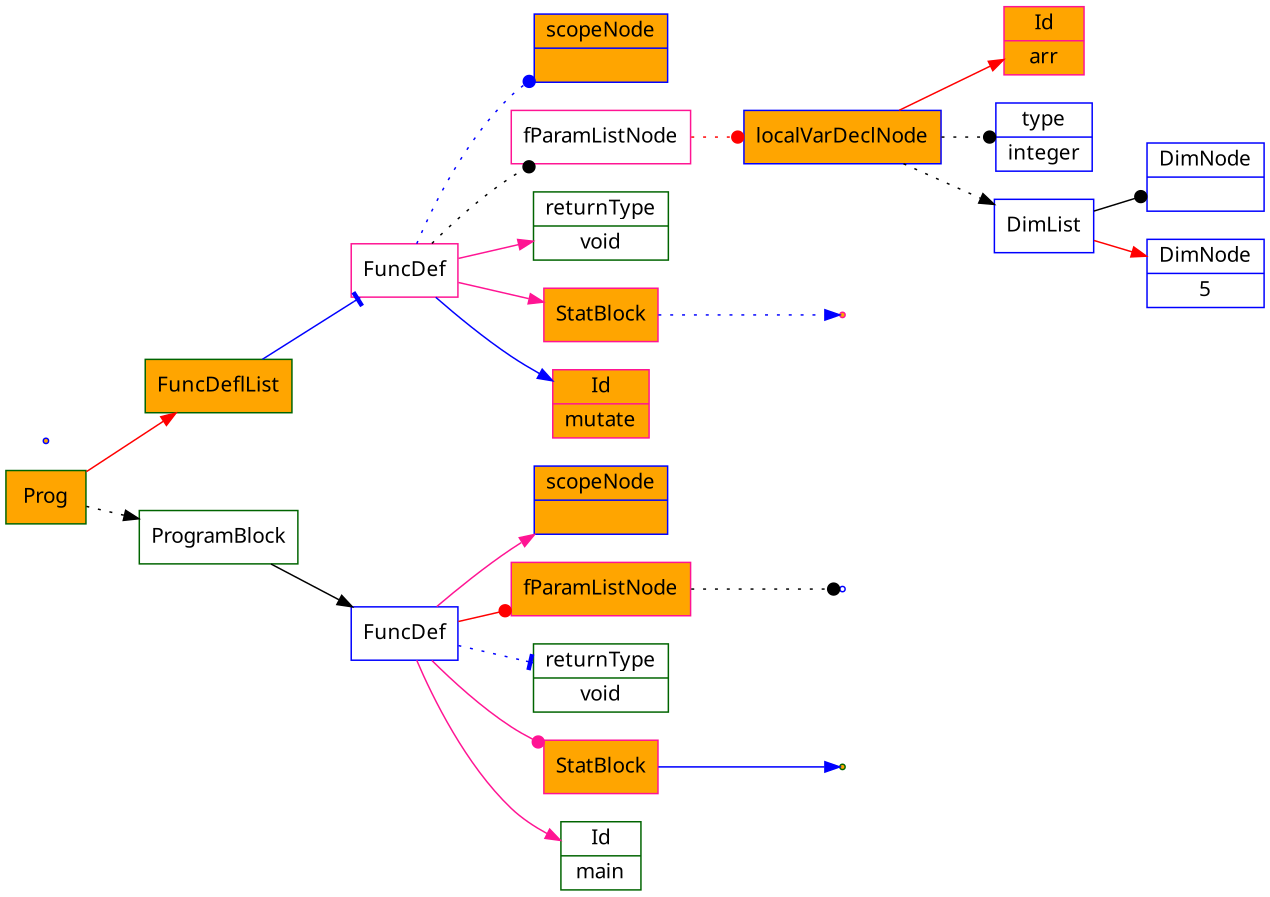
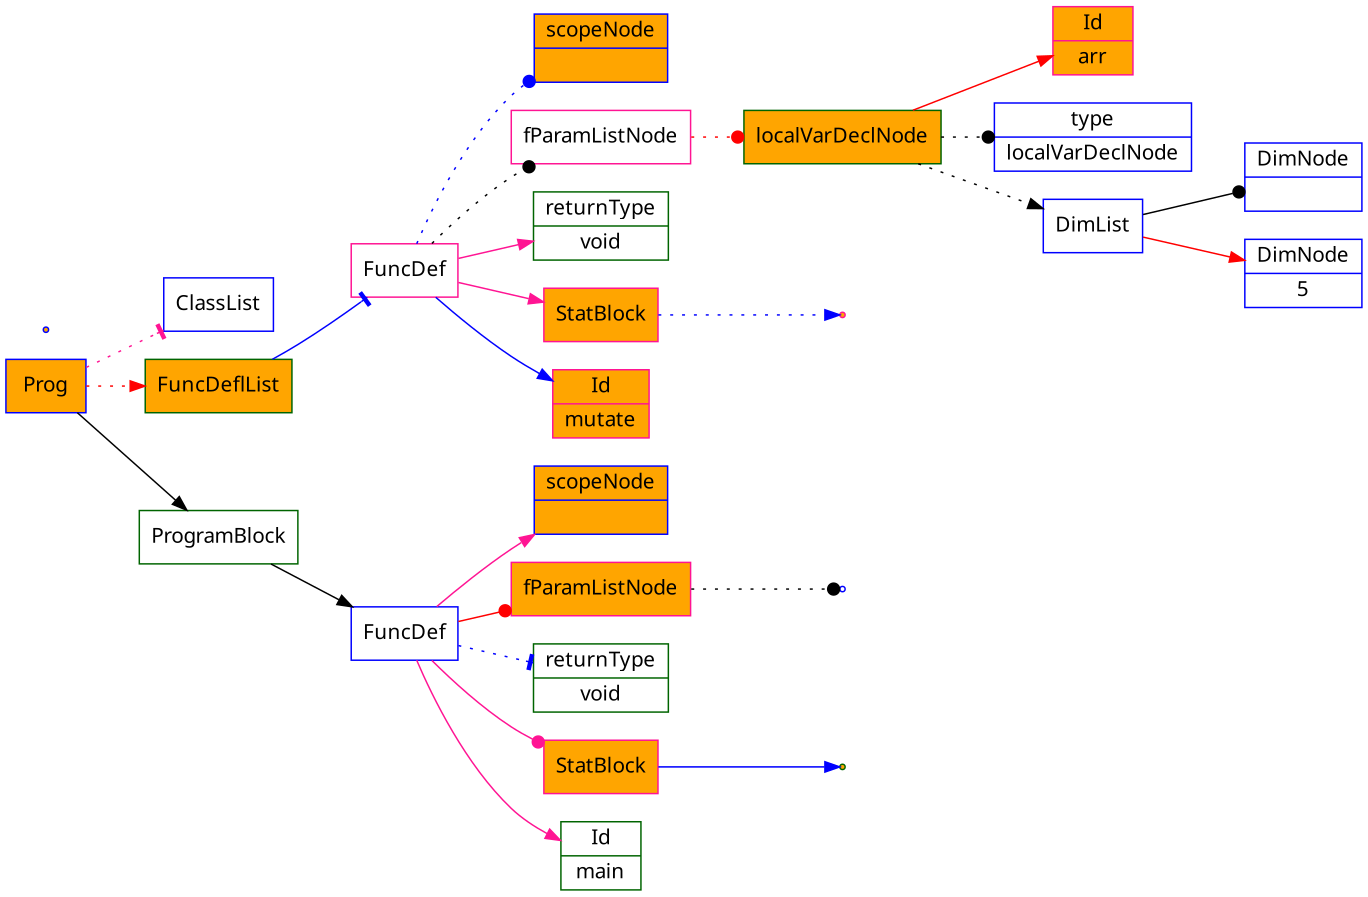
node "localVarDeclNode": color blue -> darkgreen
node "type": text "integer" -> "localVarDeclNode"
node "ClassList": added
edge "Prog" -> "FuncDeflList": style solid -> dotted
node "Prog": color darkgreen -> blue
edge "Prog" -> "ProgramBlock": style dotted -> solid
